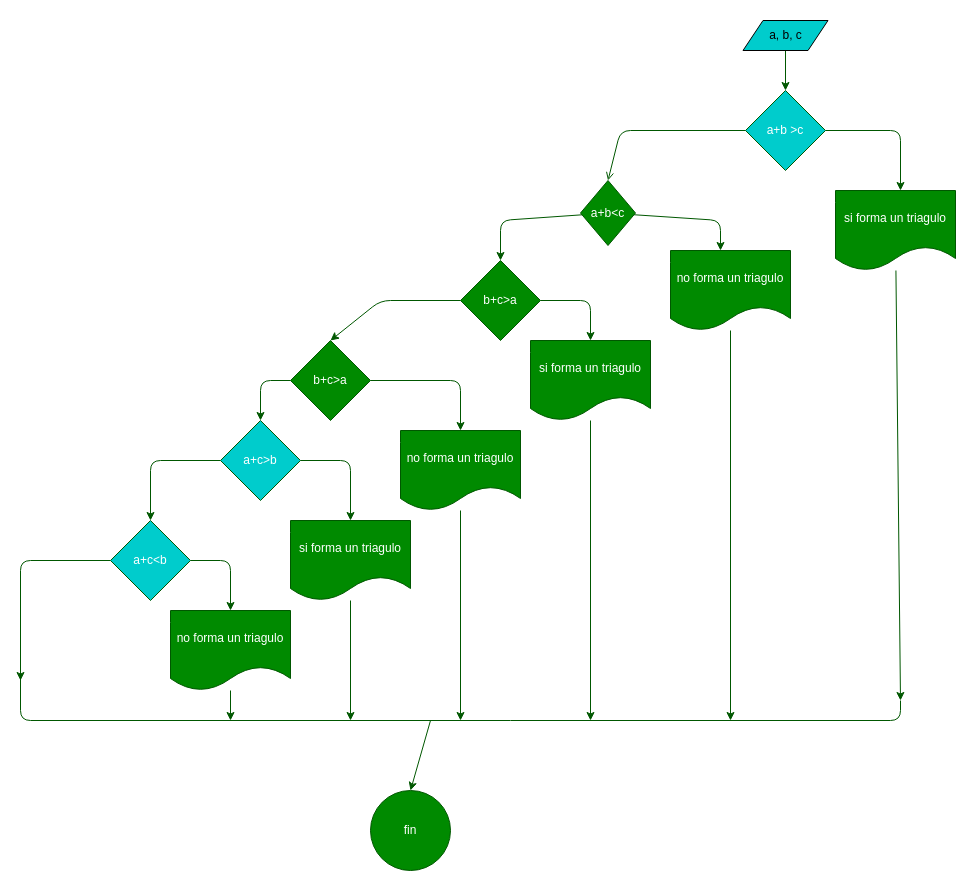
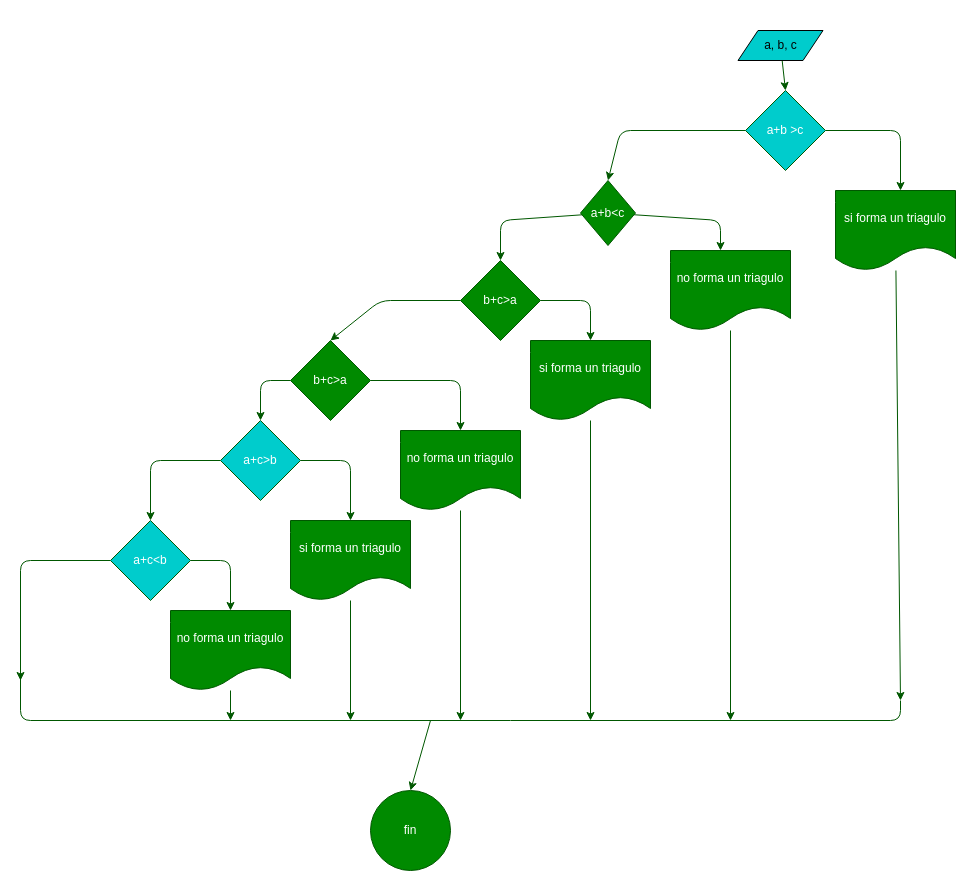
node "a, b, c": moved (786, 36) -> (781, 46)
edge "a+b >c" -> "a+b<c": arrowhead open -> classic
